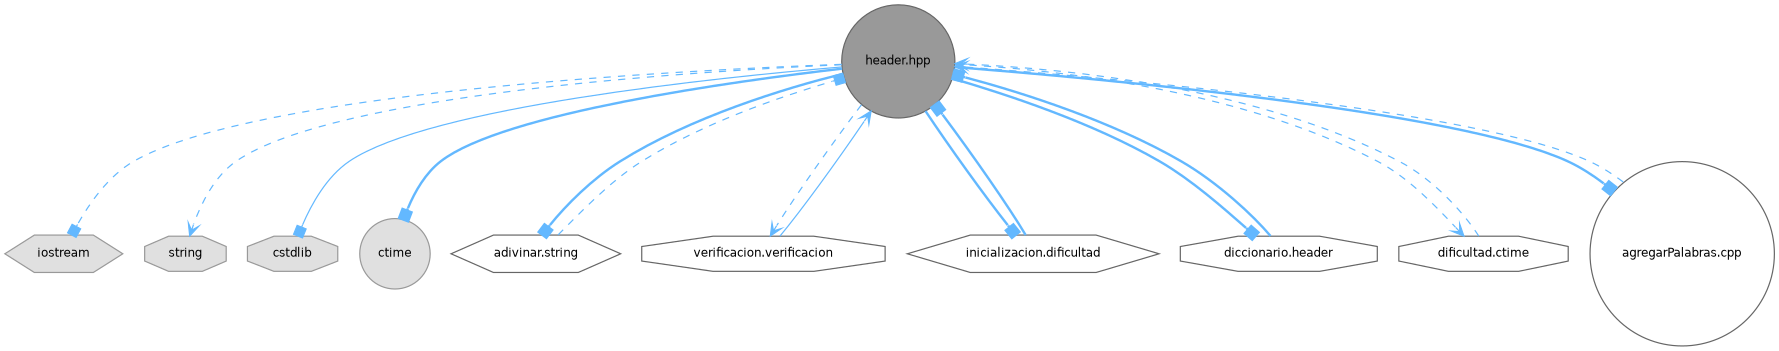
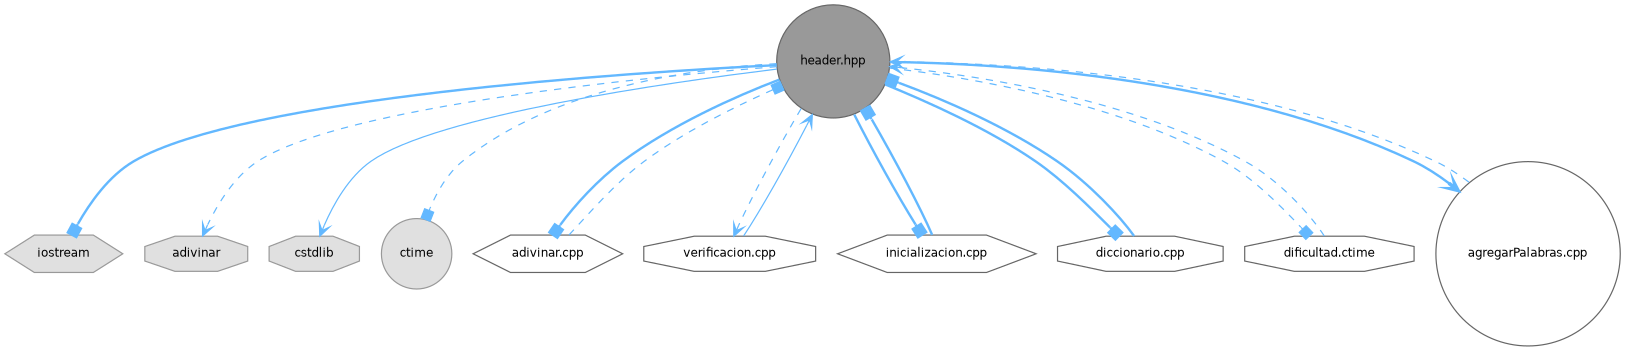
edge "header.hpp" -> "iostream": style dashed -> bold
edge "header.hpp" -> "agregarPalabras.cpp": arrowhead box -> vee
edge "header.hpp" -> "cstdlib": arrowhead box -> vee
edge "header.hpp" -> "ctime": style bold -> dashed
edge "header.hpp" -> "dificultad.ctime": arrowhead vee -> box
node "string": label "string" -> "adivinar"
node "adivinar.string": label "adivinar.string" -> "adivinar.cpp"
node "verificacion.verificacion": label "verificacion.verificacion" -> "verificacion.cpp"
node "inicializacion.dificultad": label "inicializacion.dificultad" -> "inicializacion.cpp"
node "diccionario.header": label "diccionario.header" -> "diccionario.cpp"
